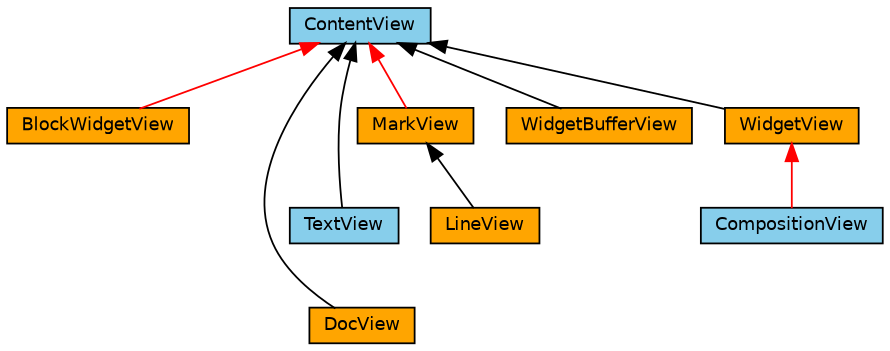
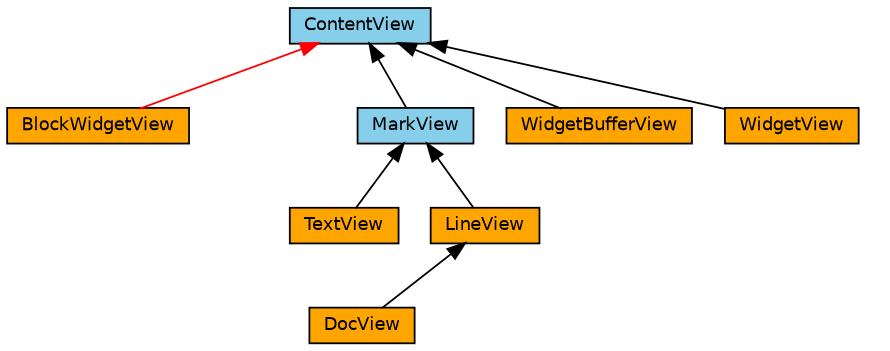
edge "MarkView" -> "ContentView": color red -> black
node "MarkView": fillcolor orange -> skyblue
edge "TextView" -> "ContentView": now "TextView" -> "MarkView"
edge "DocView" -> "ContentView": now "DocView" -> "LineView"
node "TextView": fillcolor skyblue -> orange
node "CompositionView": removed
